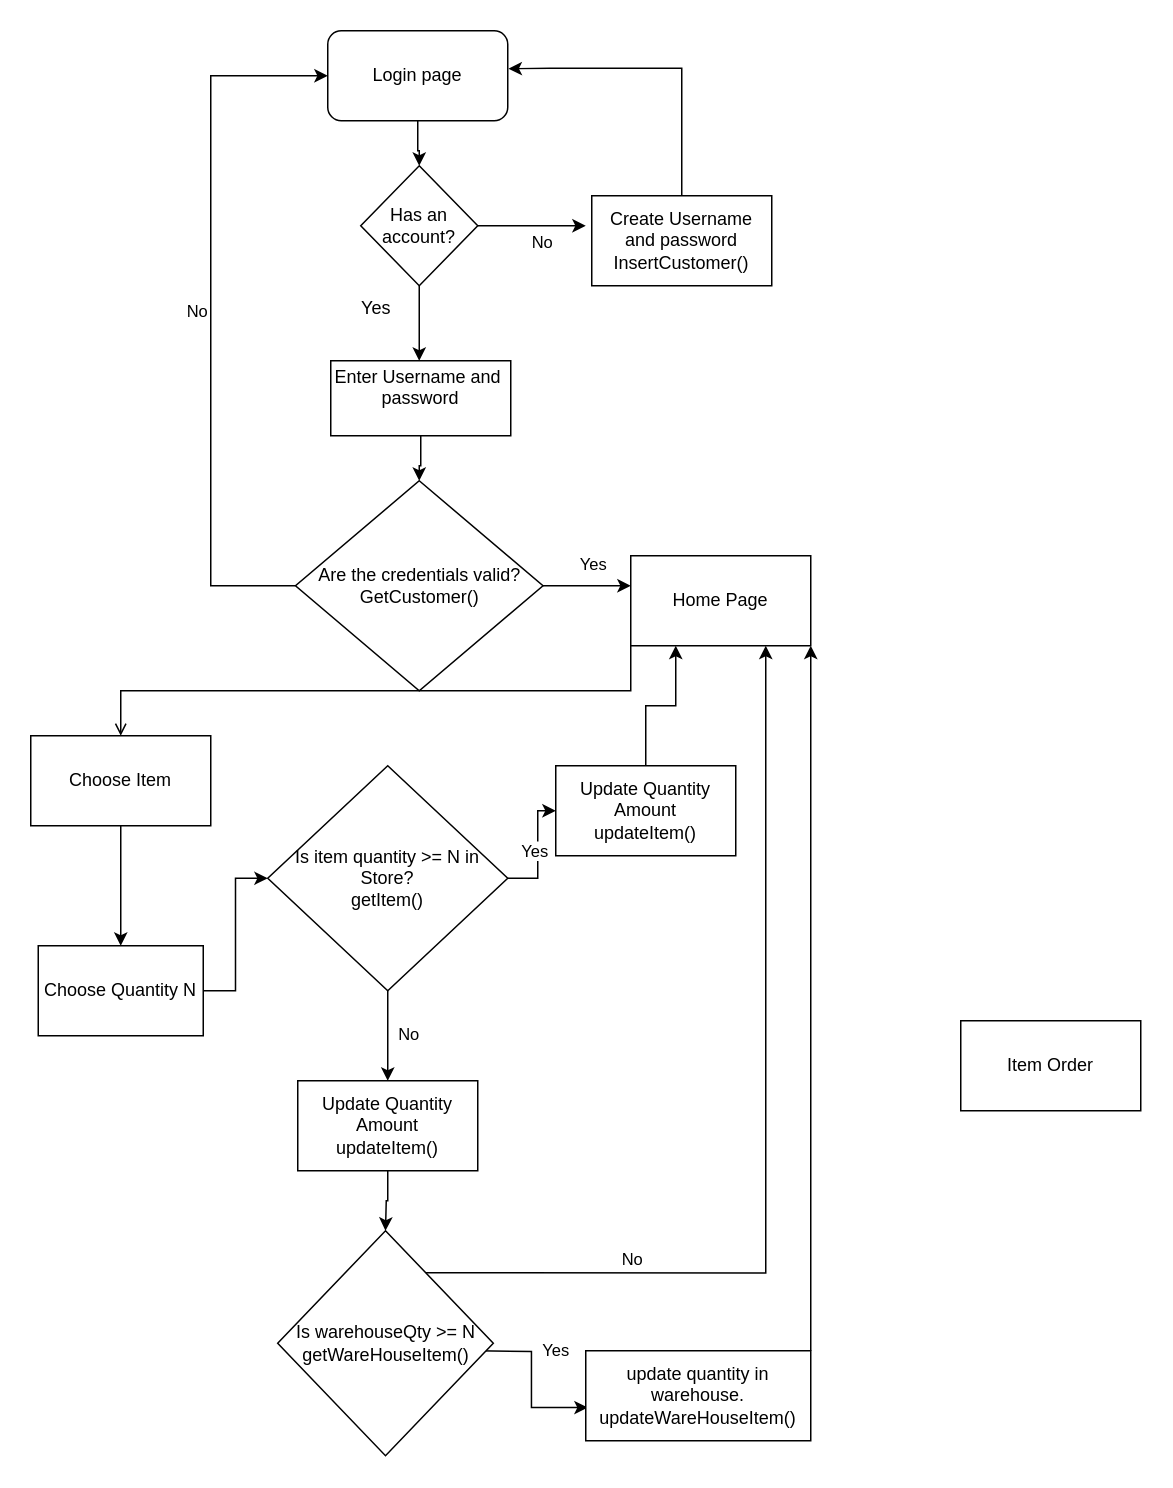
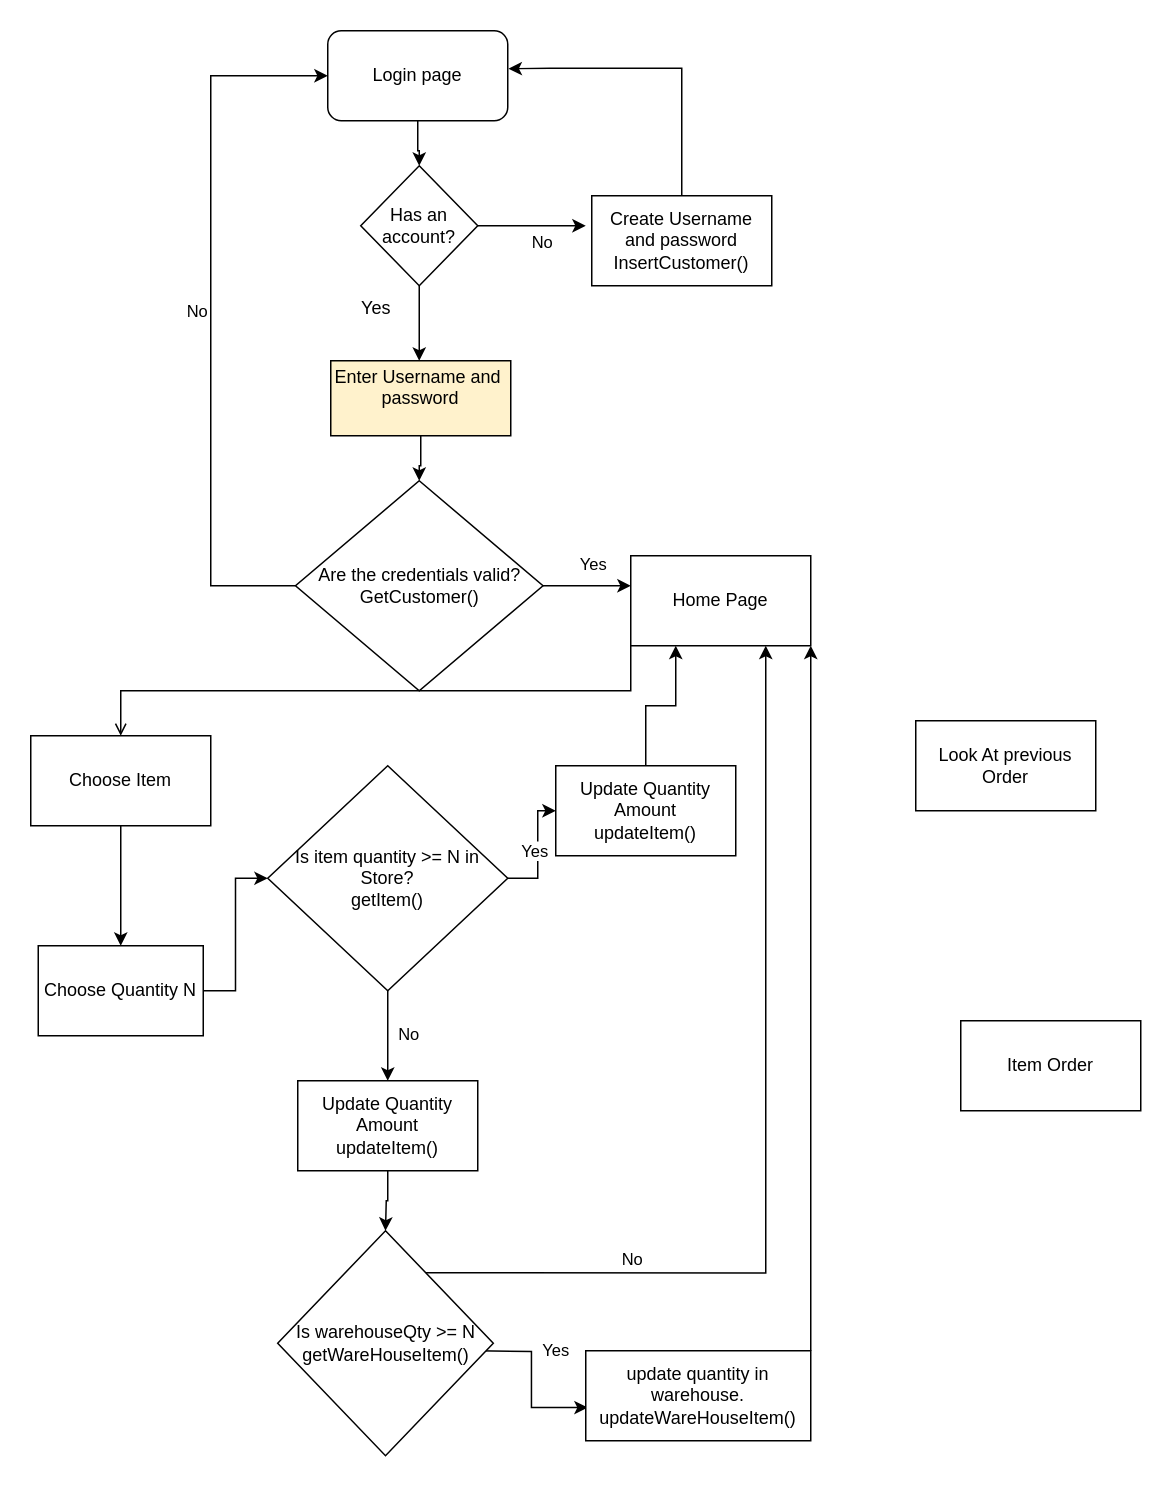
node "Enter Username and password": fillcolor #ffffff -> #fff2cc
node "Look At previous Order": added
